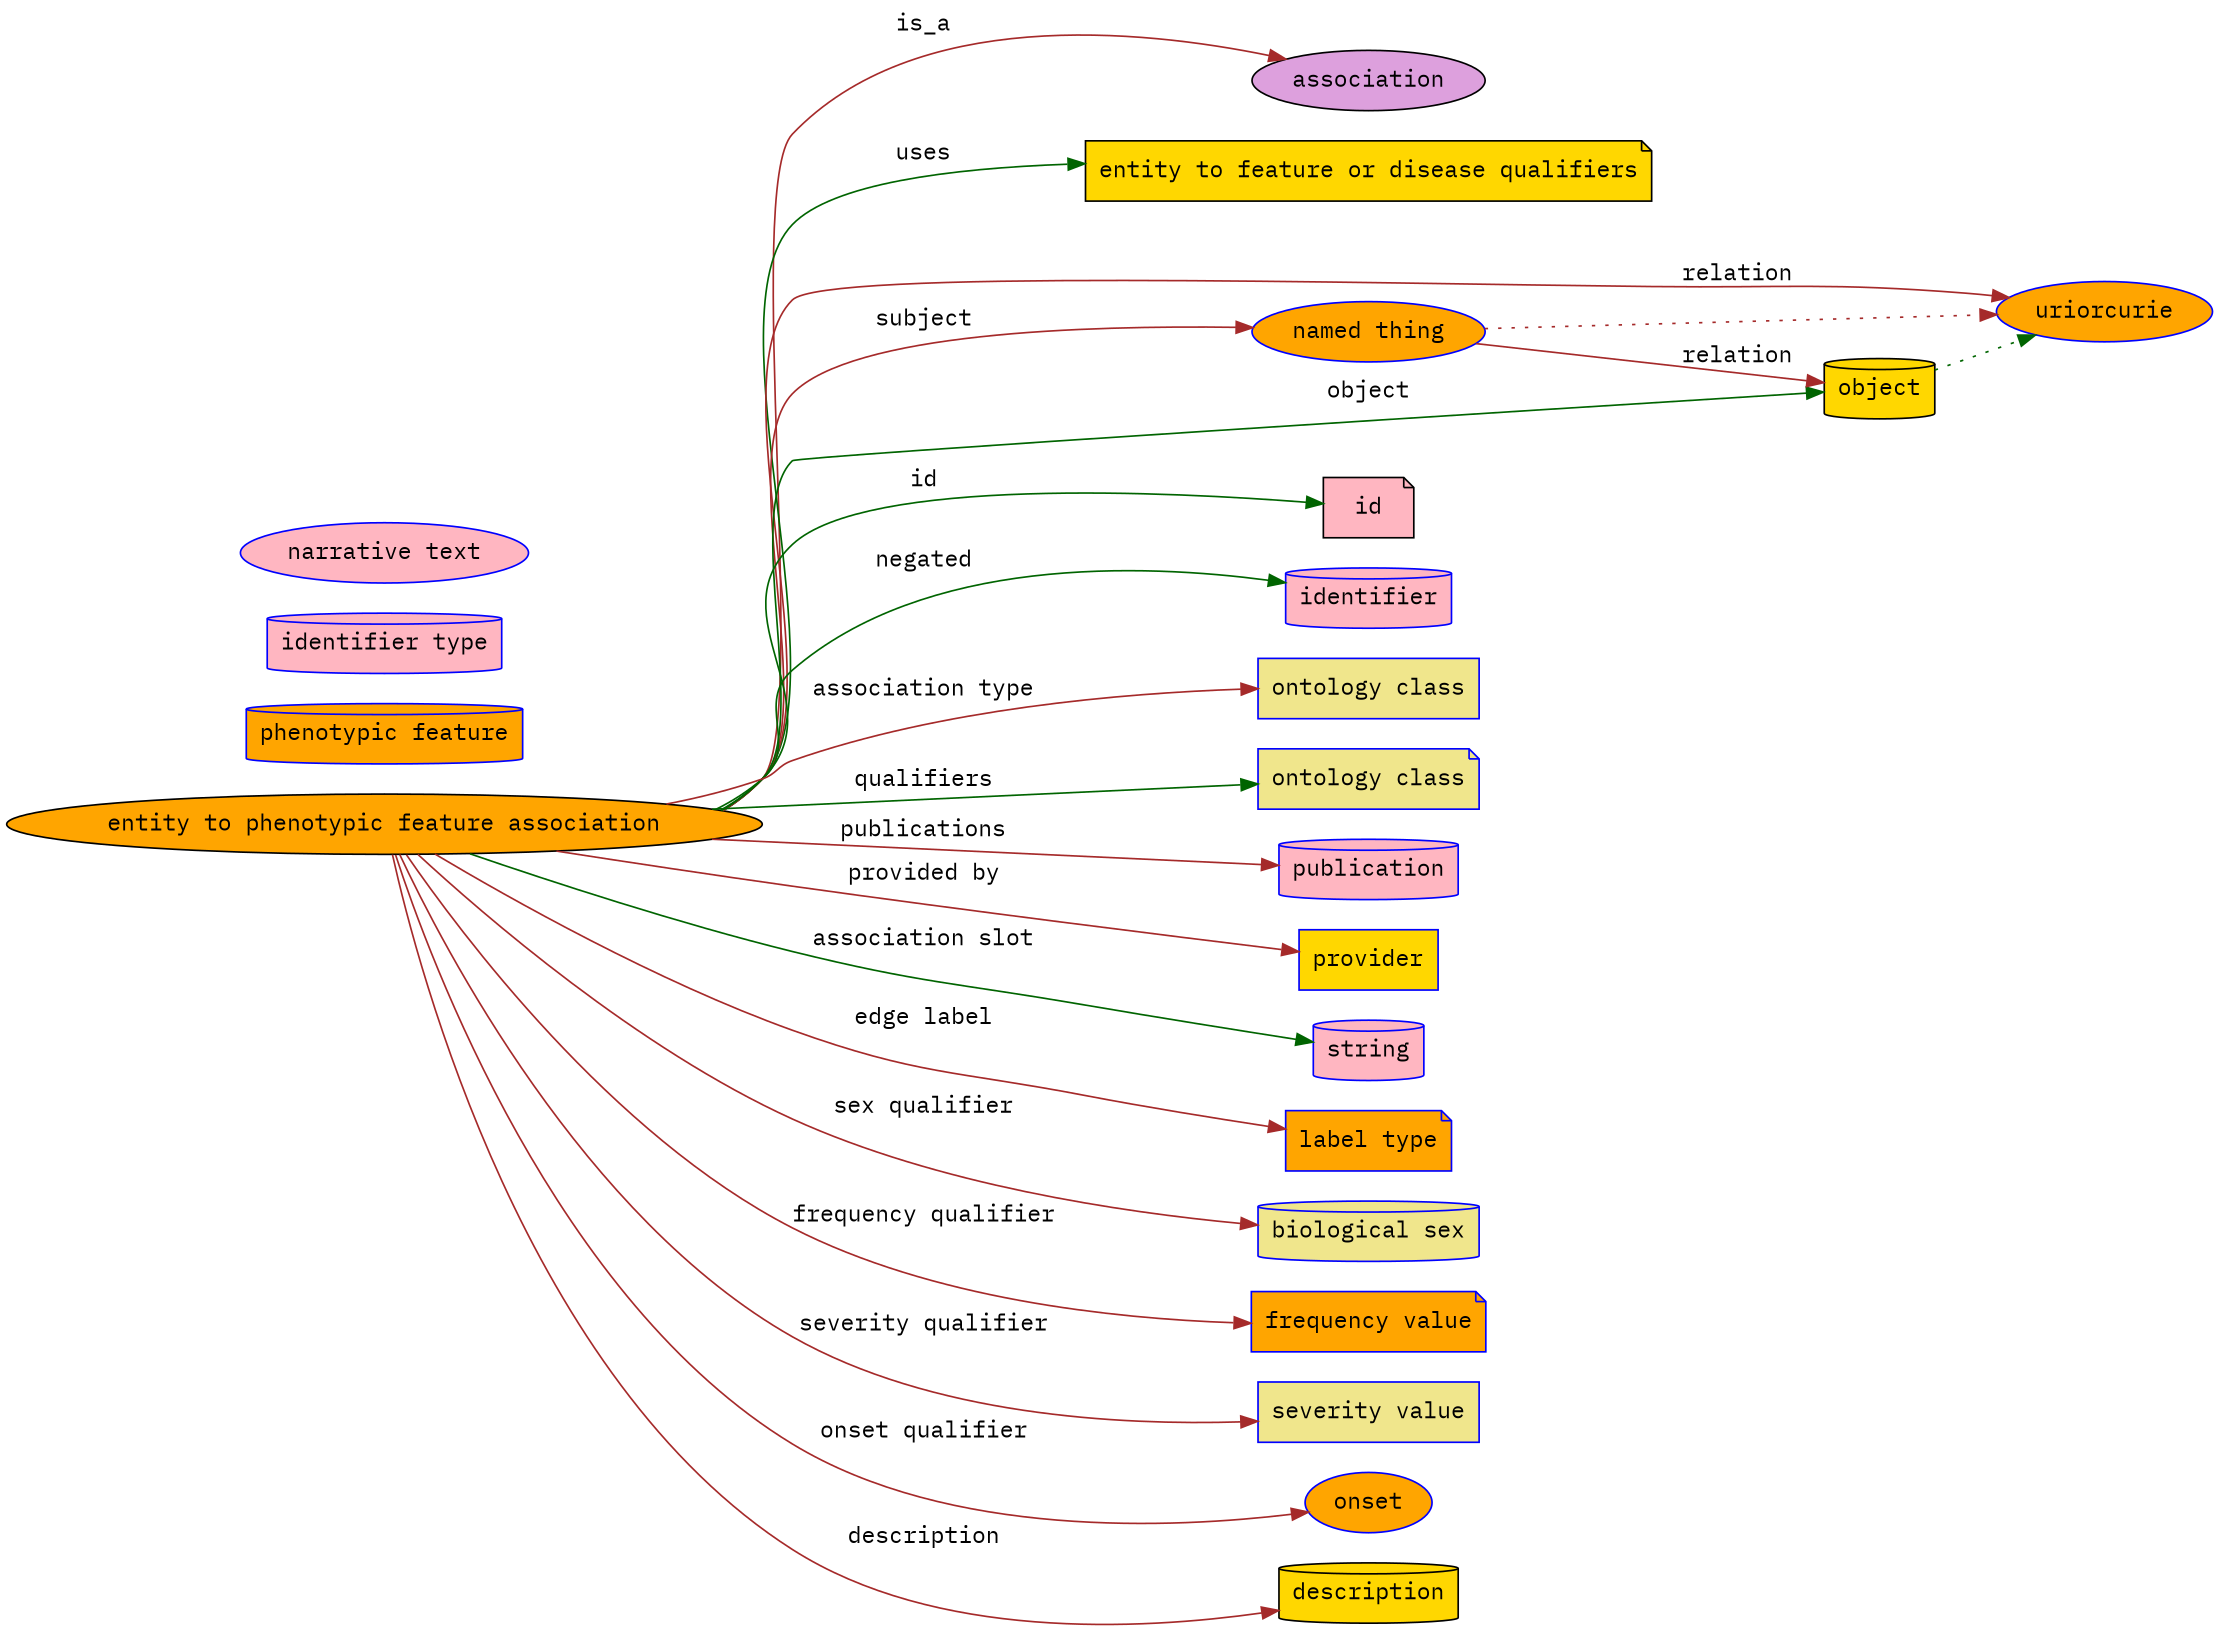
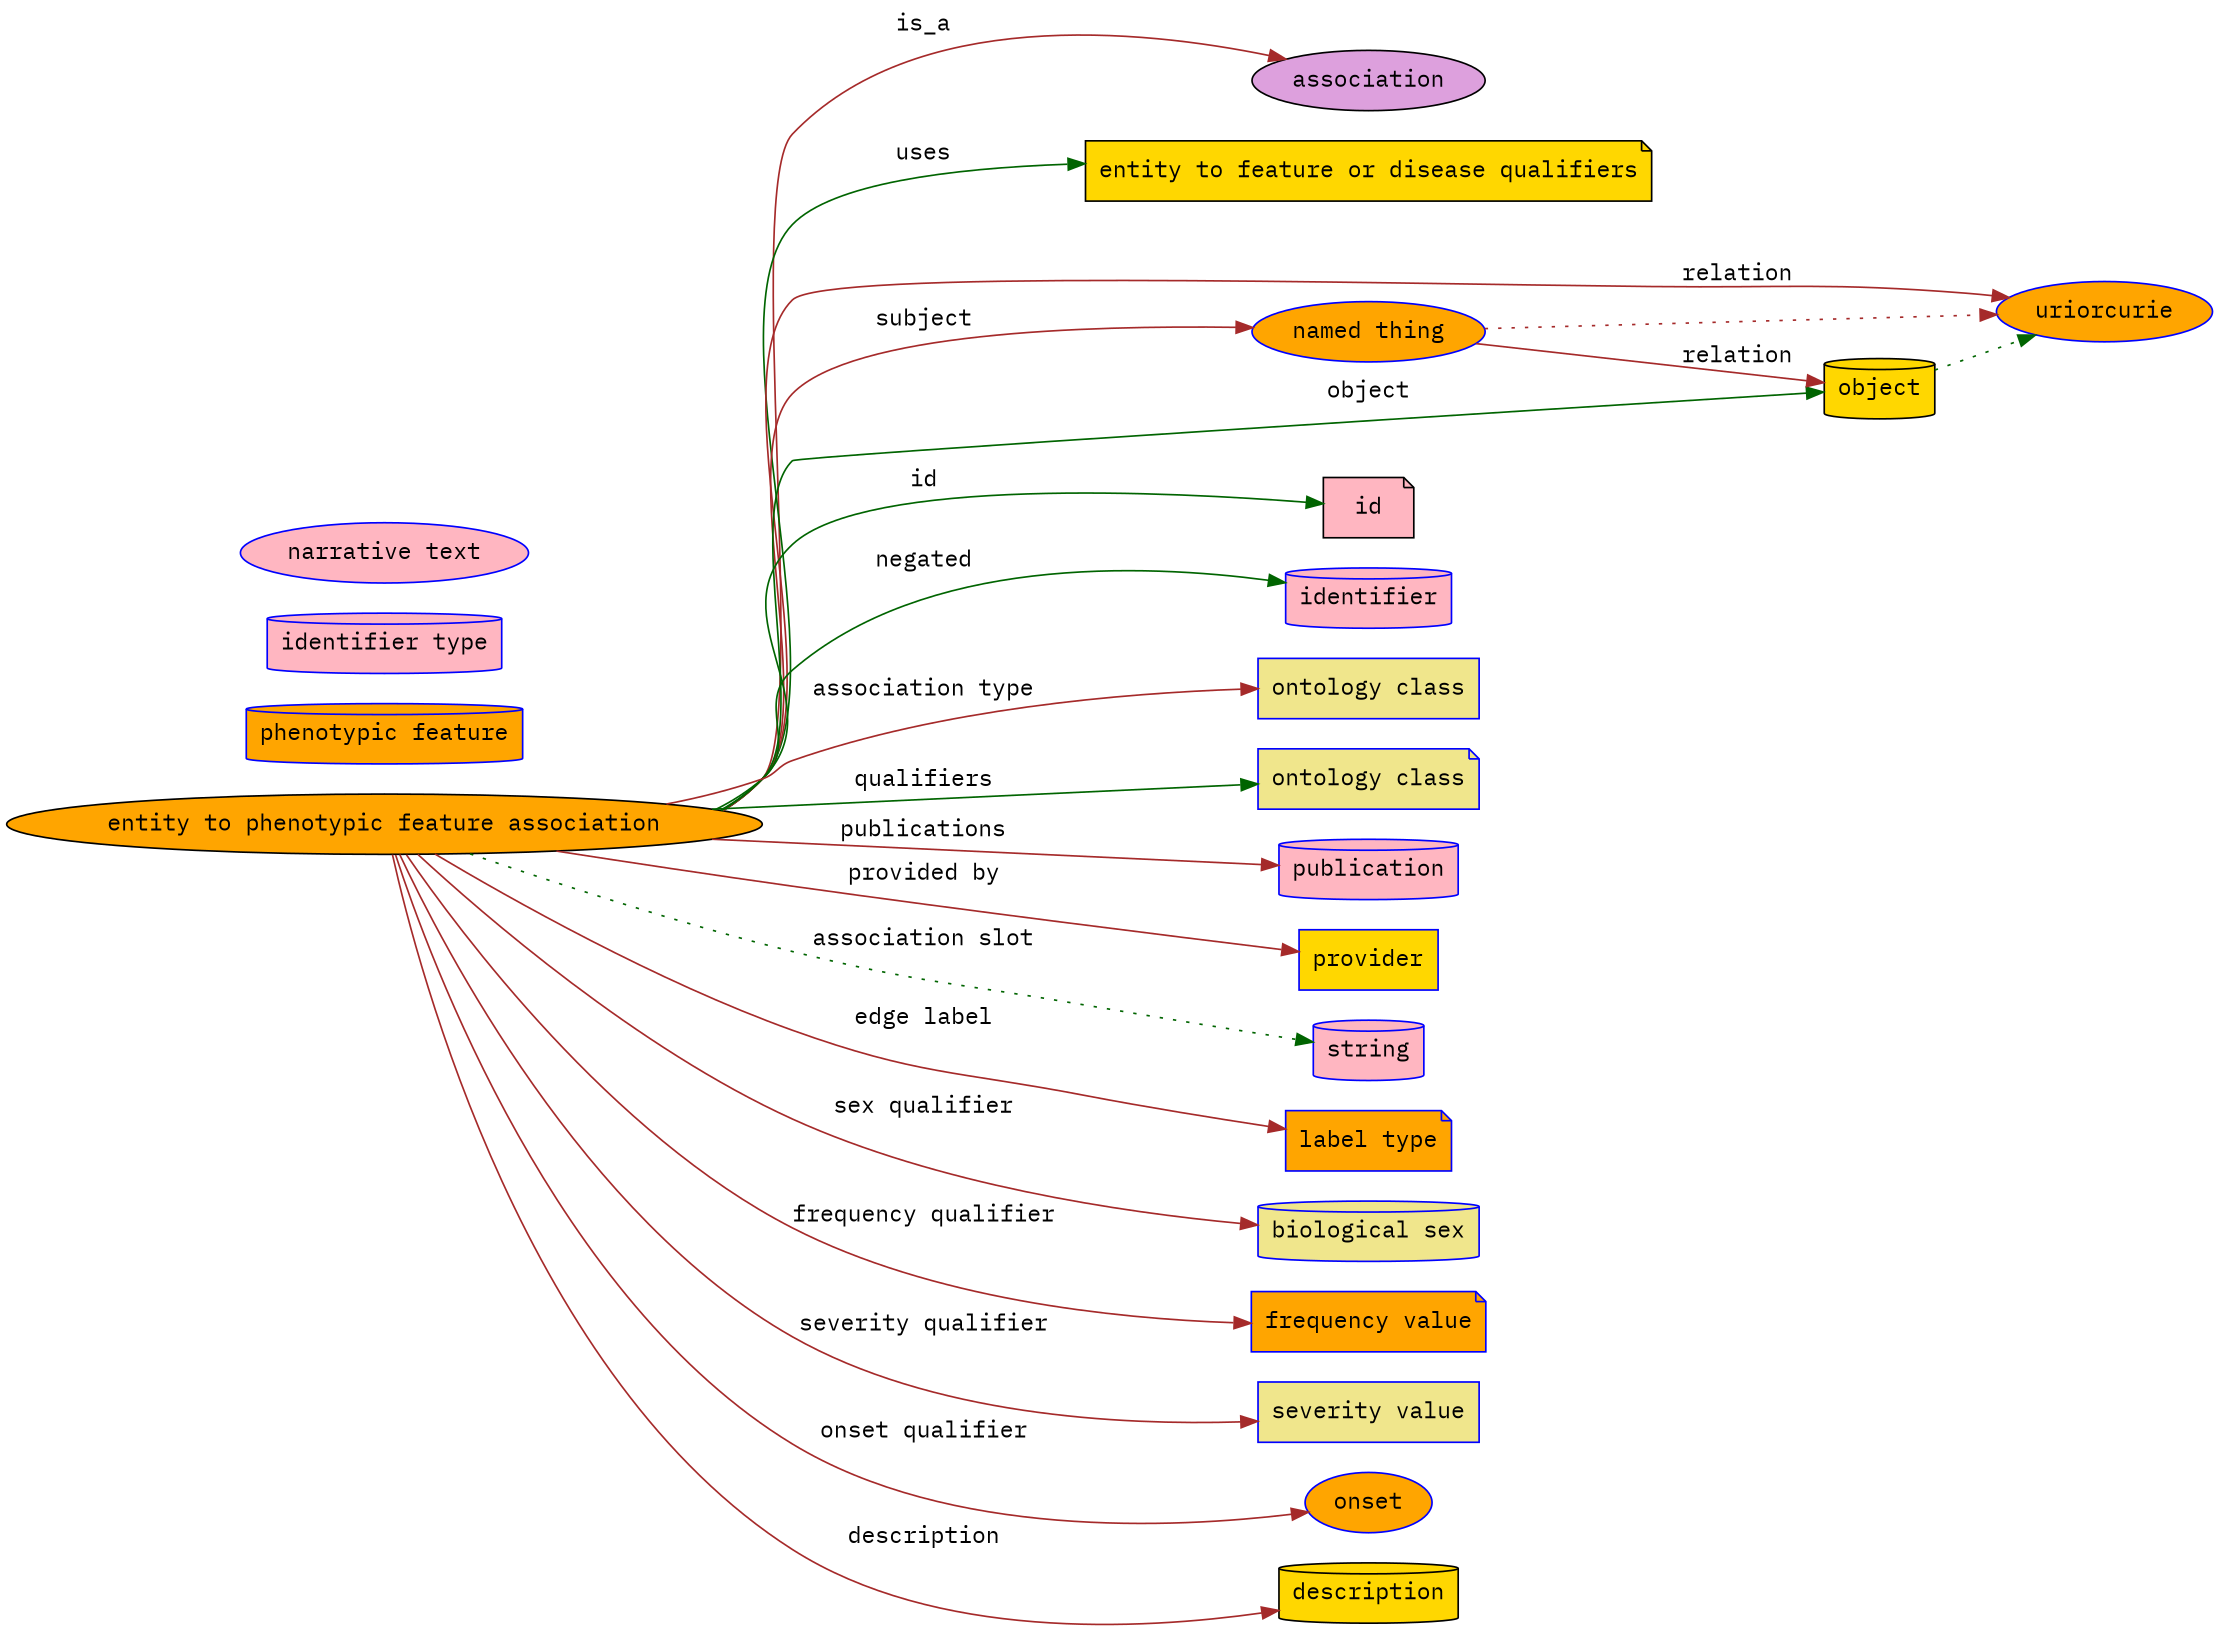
edge "entity to phenotypic feature association" -> "string": style solid -> dotted
